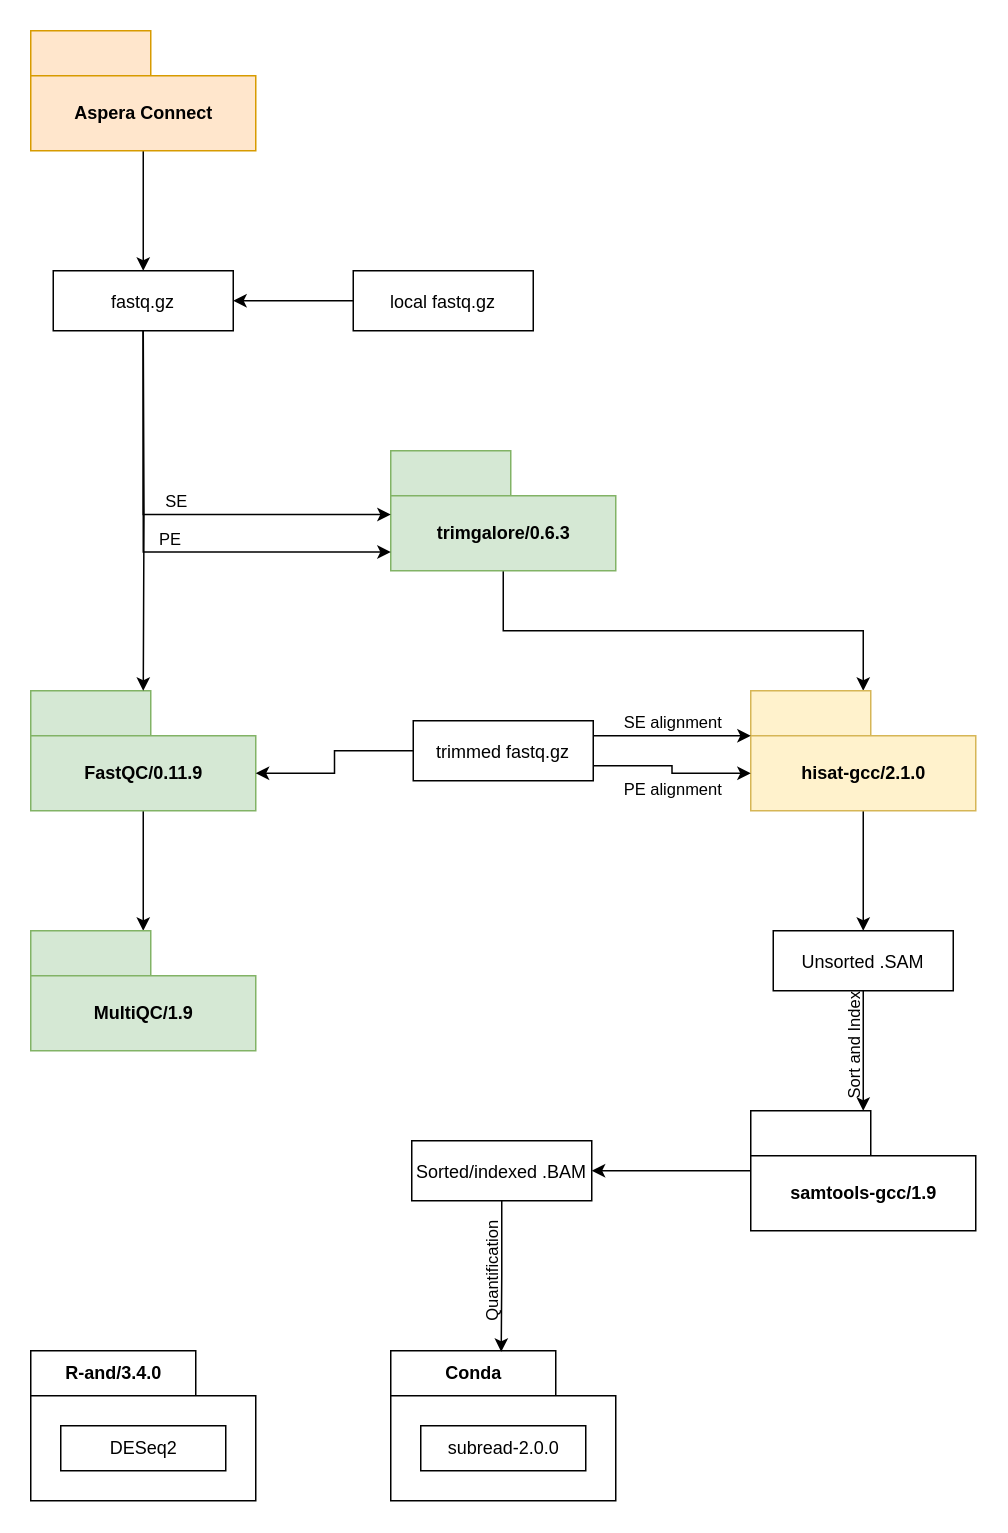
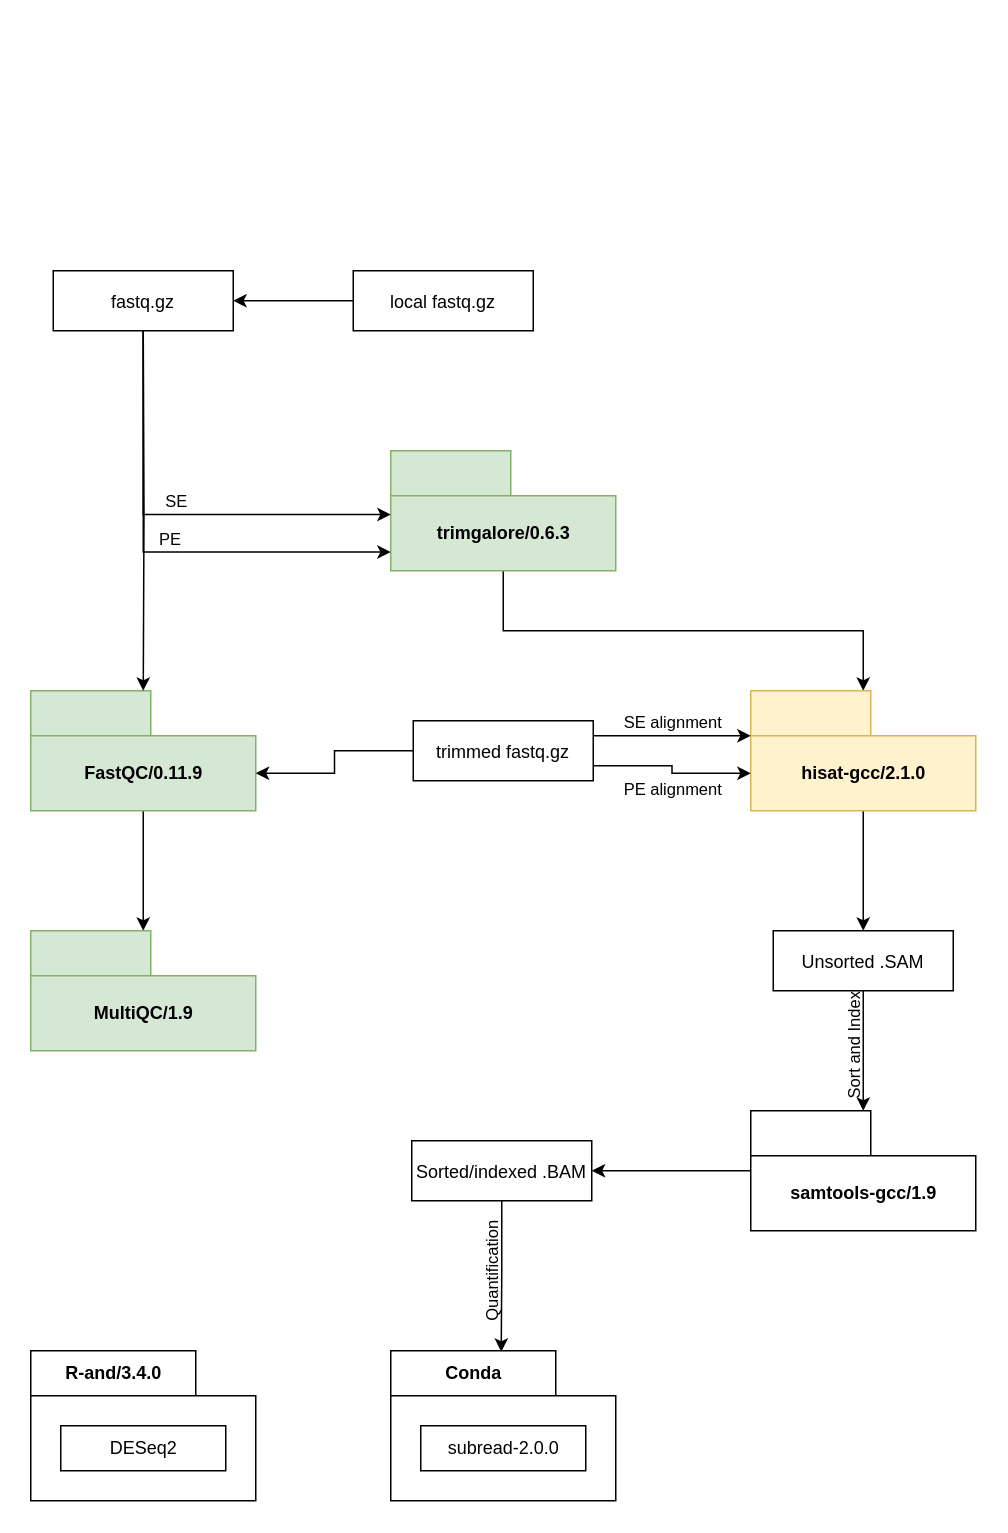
node "Aspera Connect": removed
edge "Aspera Connect" -> "fastq.gz": removed
